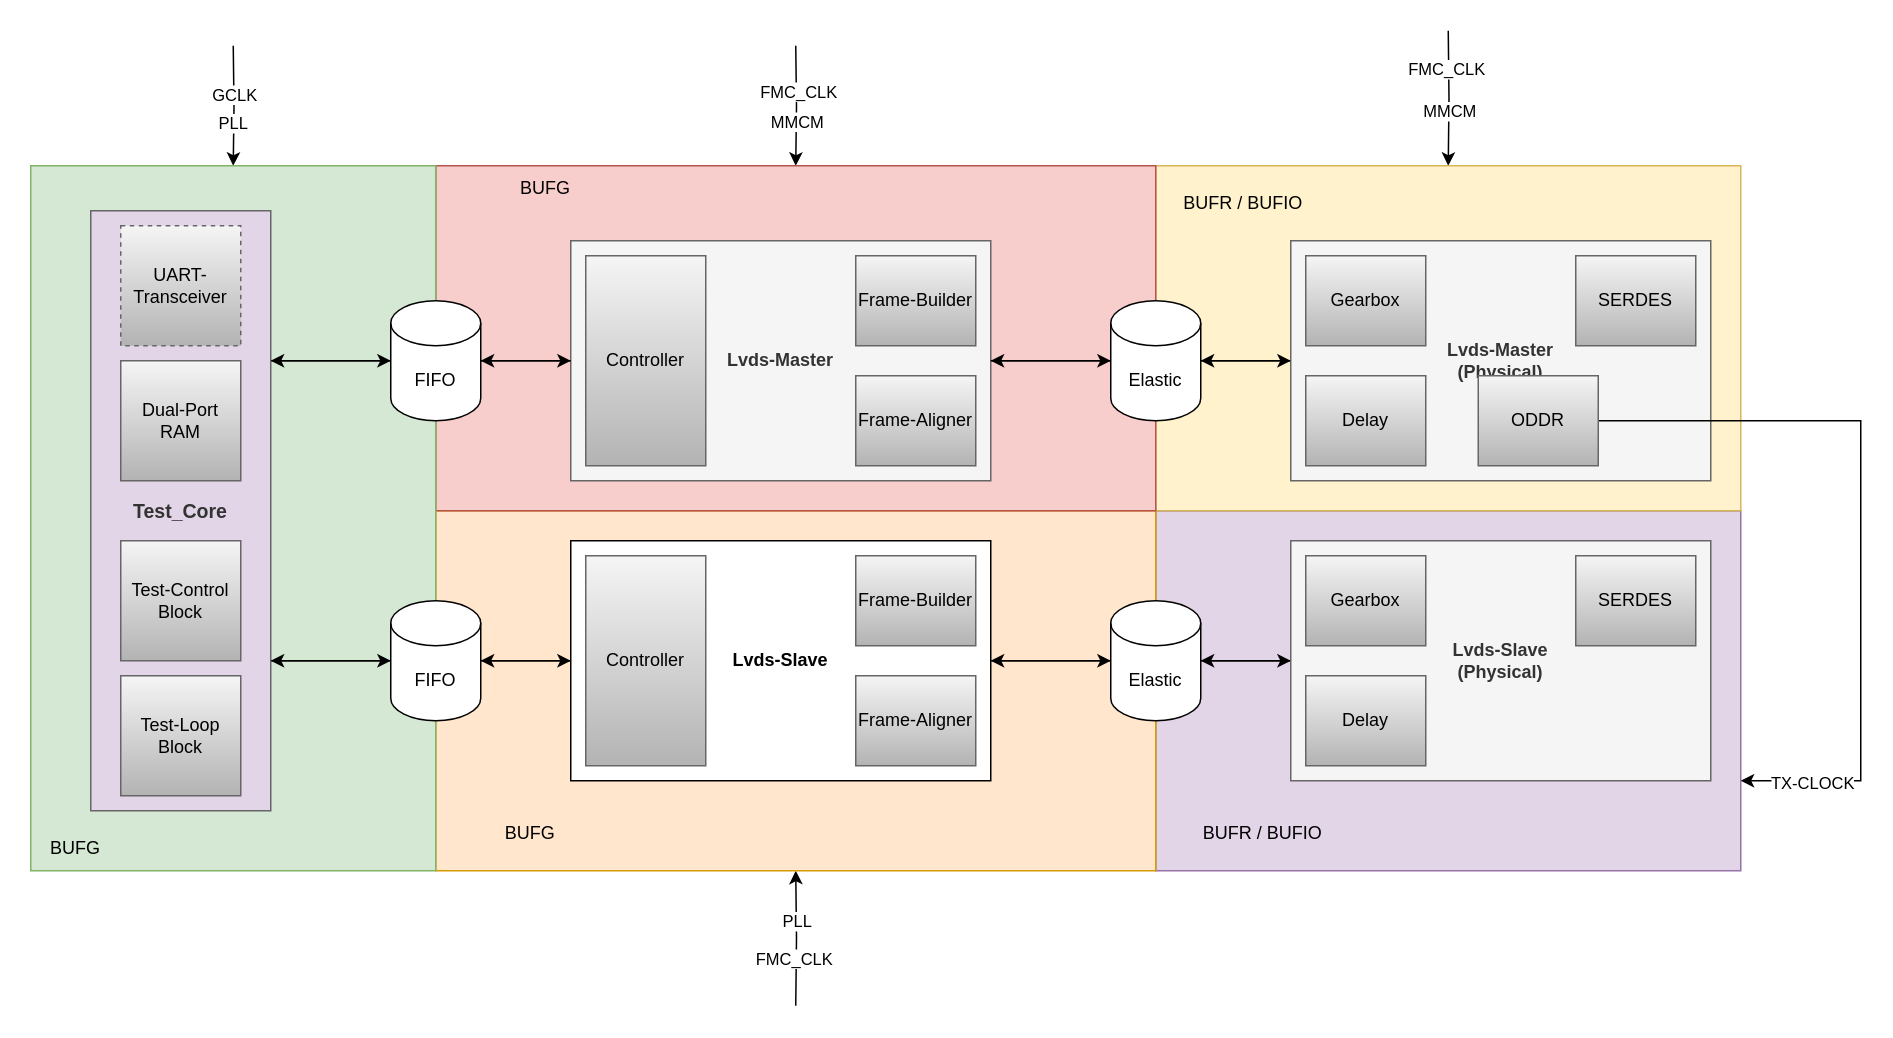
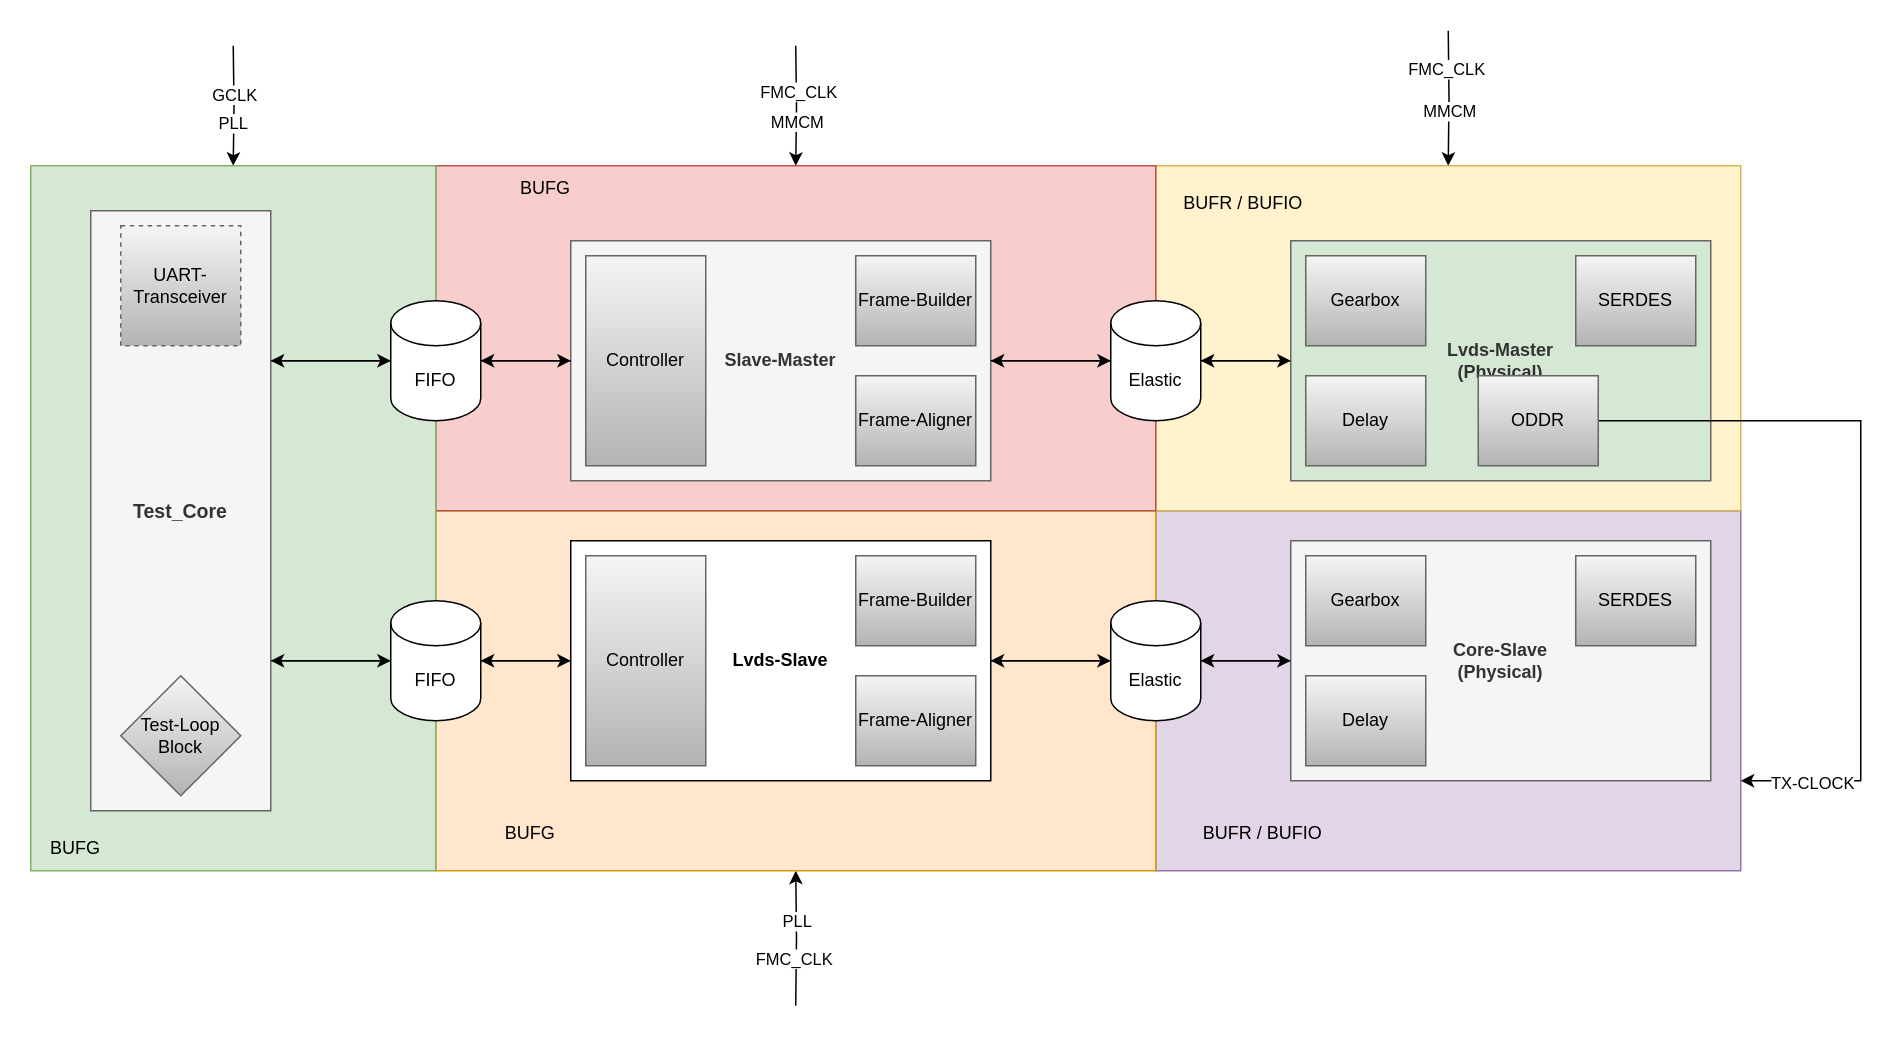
node "Lvds-Master": label "Lvds-Master" -> "Slave-Master"
node "Lvds-Master (Physical)": fillcolor #f5f5f5 -> #d5e8d4
node "Dual-Port RAM": removed
node "Test_Core": fillcolor #e1d5e7 -> #f5f5f5
node "Test-Control Block": removed
node "Lvds-Slave (Physical)": label "Lvds-Slave (Physical)" -> "Core-Slave (Physical)"
node "Test-Loop Block": shape rectangle -> diamond
